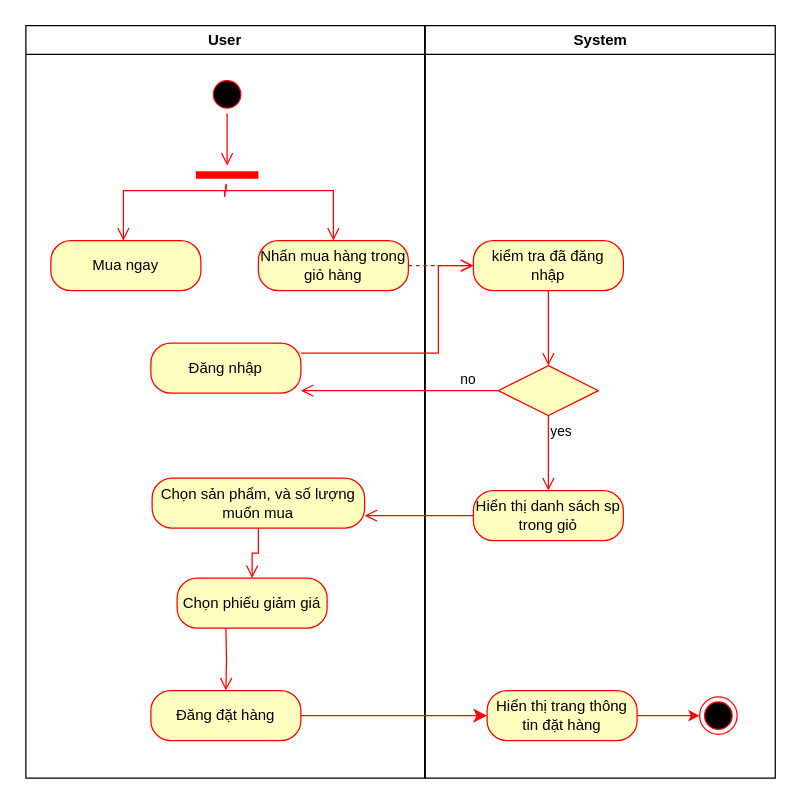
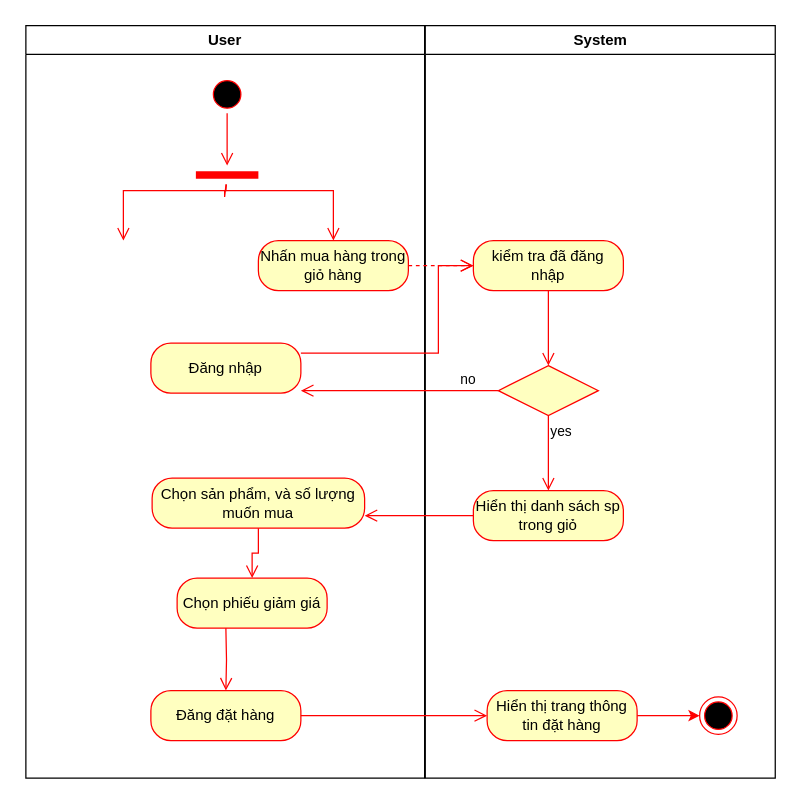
node "Mua ngay": removed
edge "Đăng đặt hàng" -> "Hiển thị trang thông tin đặt hàng": arrowhead classic -> open
